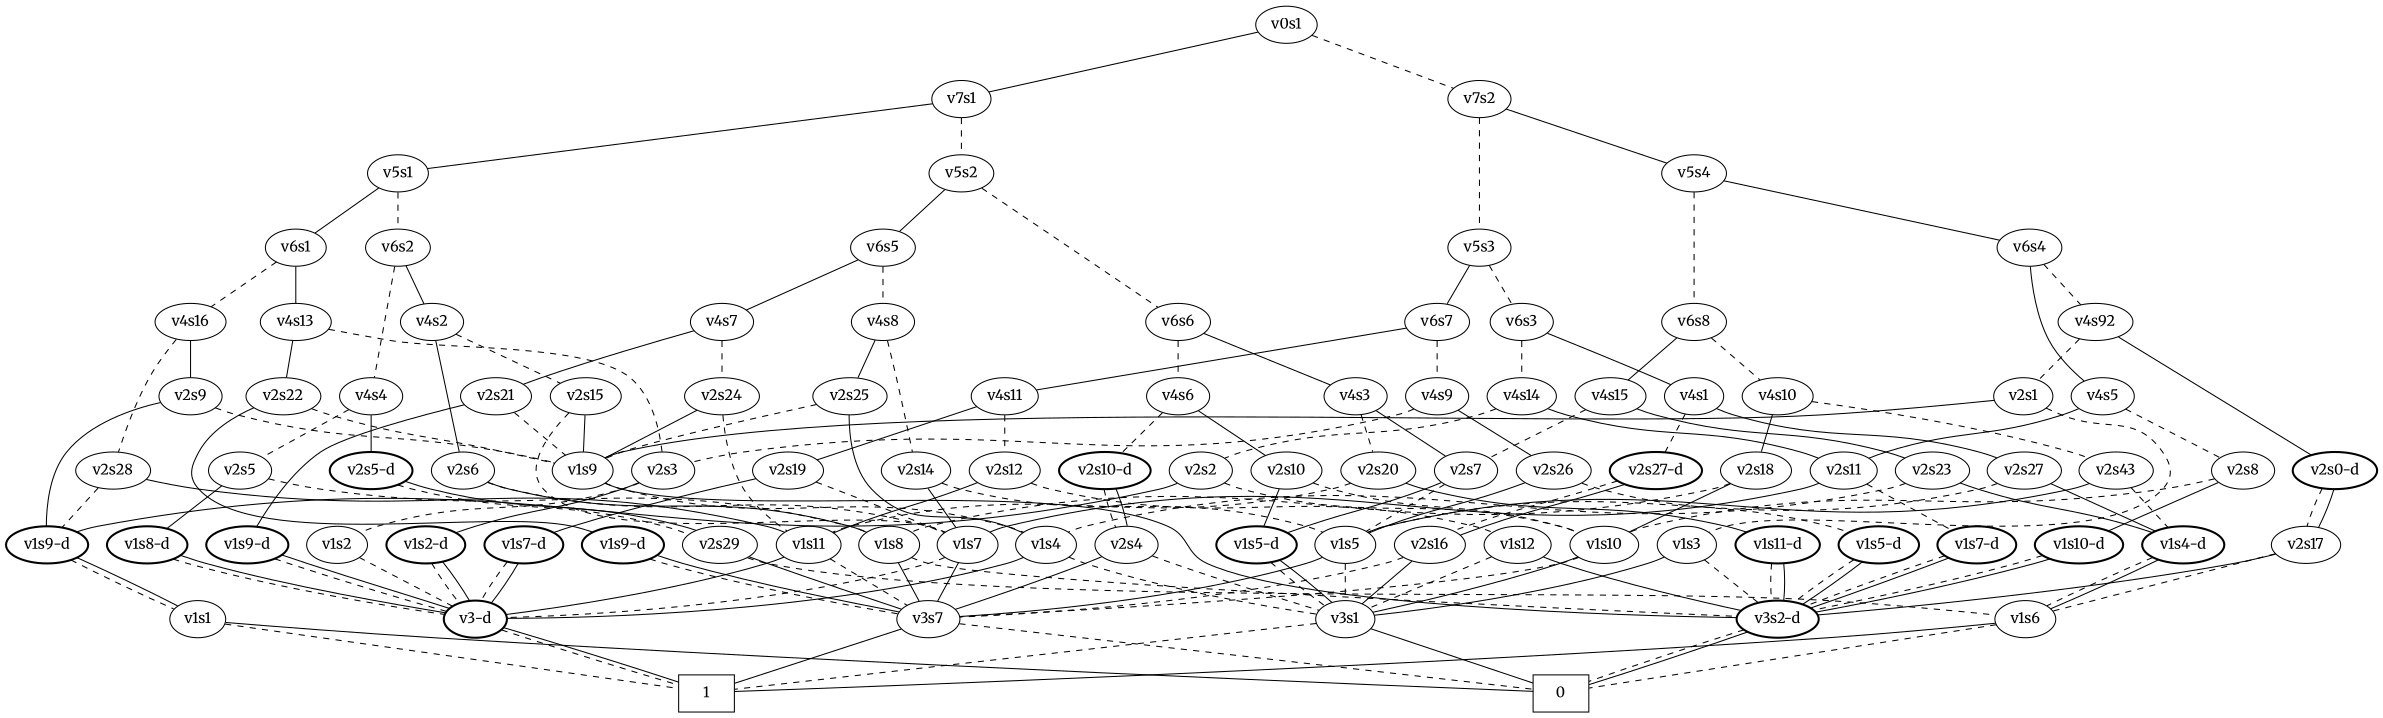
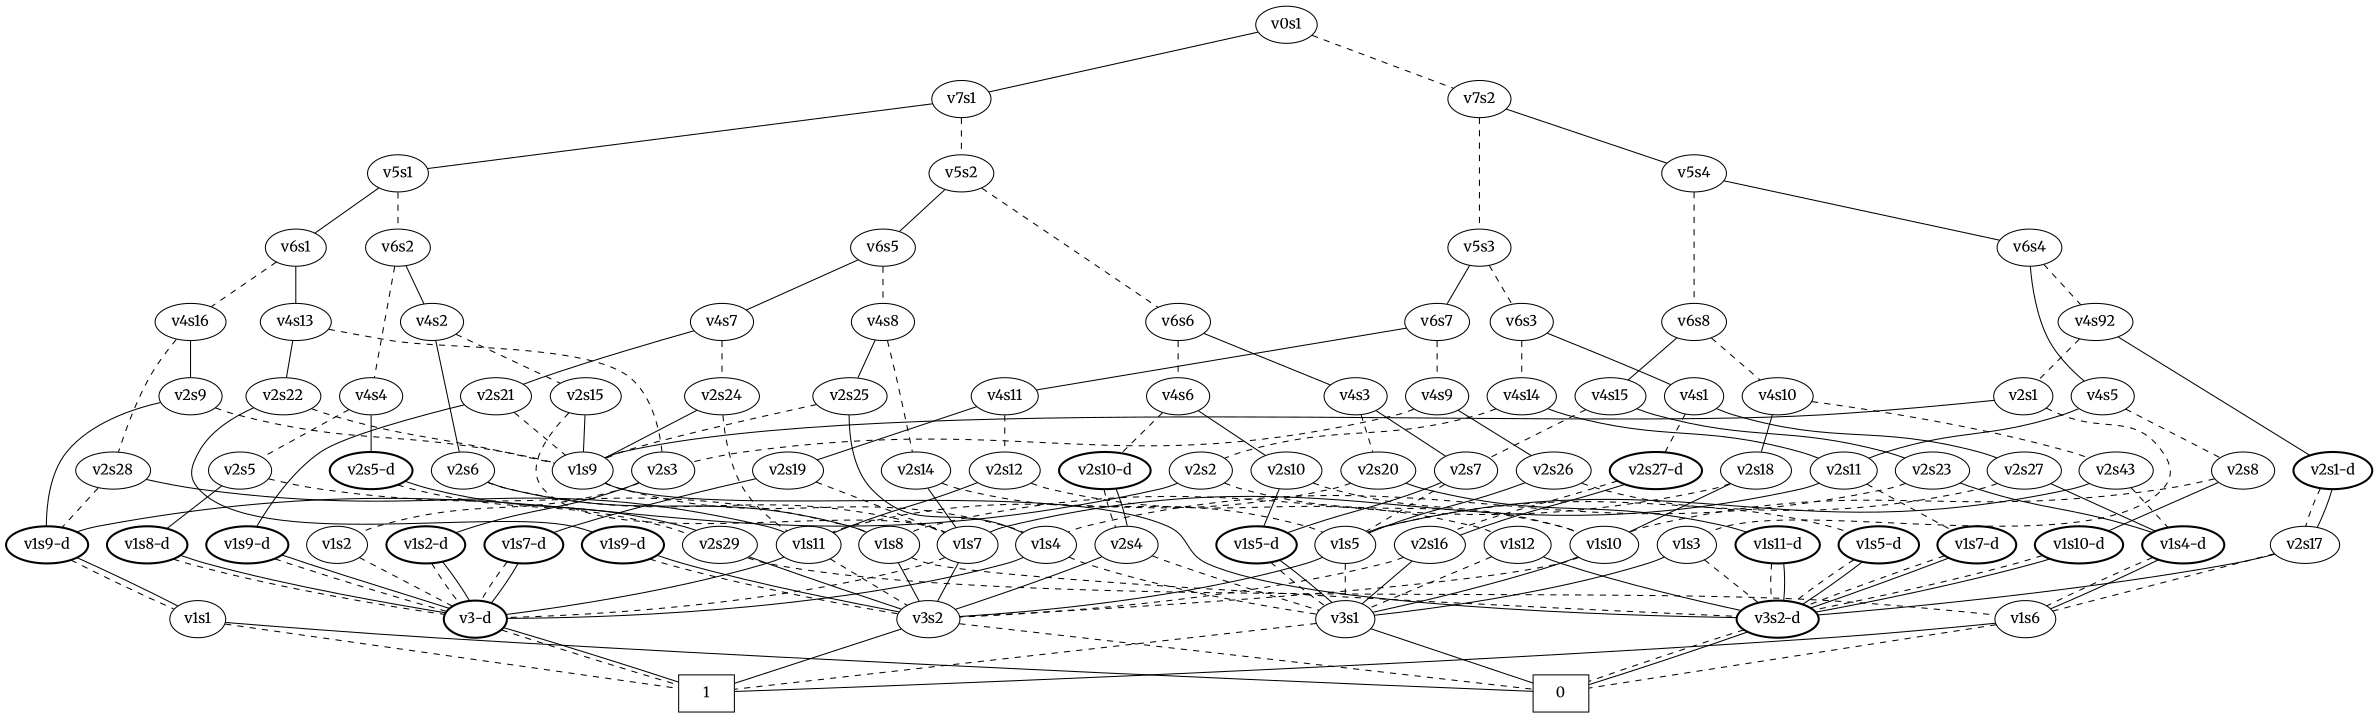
node "v2s0-d": label "v2s0-d" -> "v2s1-d"
node "v3s7": label "v3s7" -> "v3s2"
